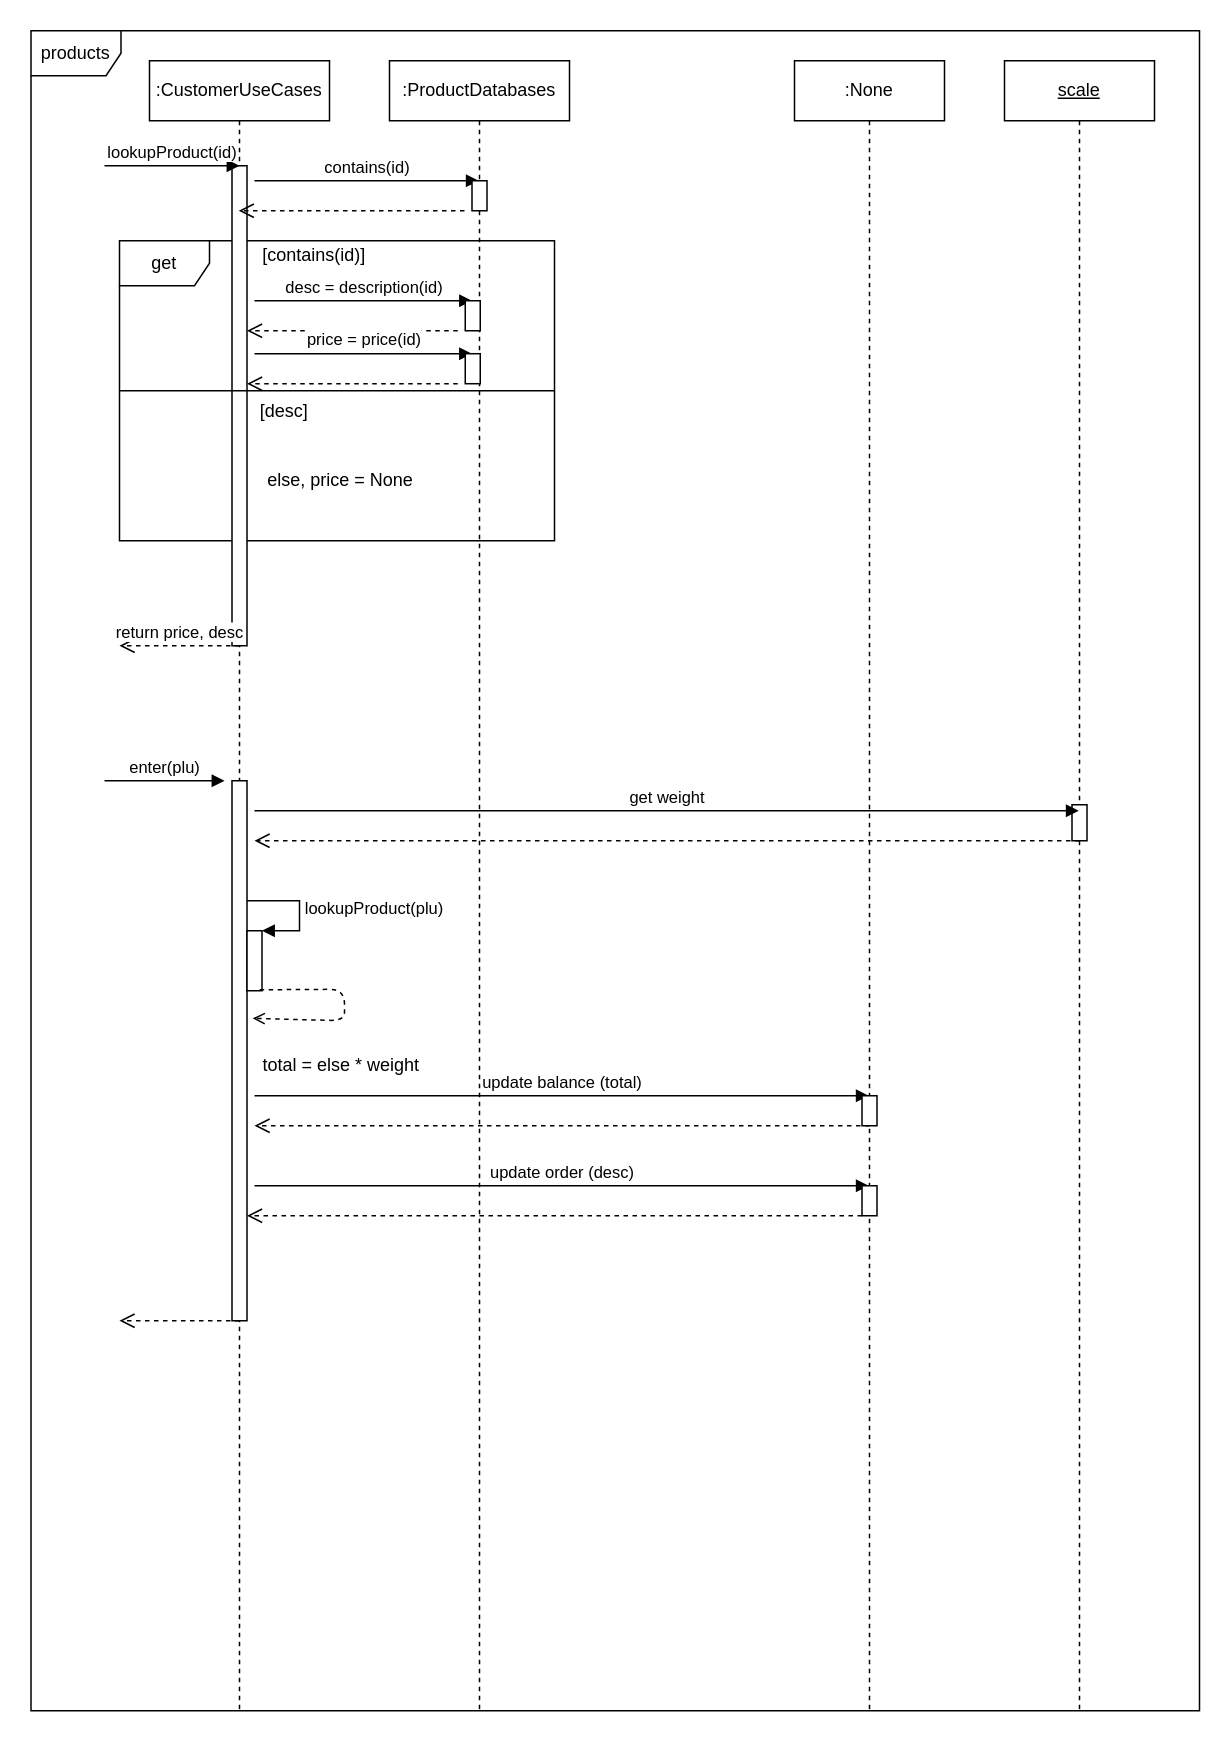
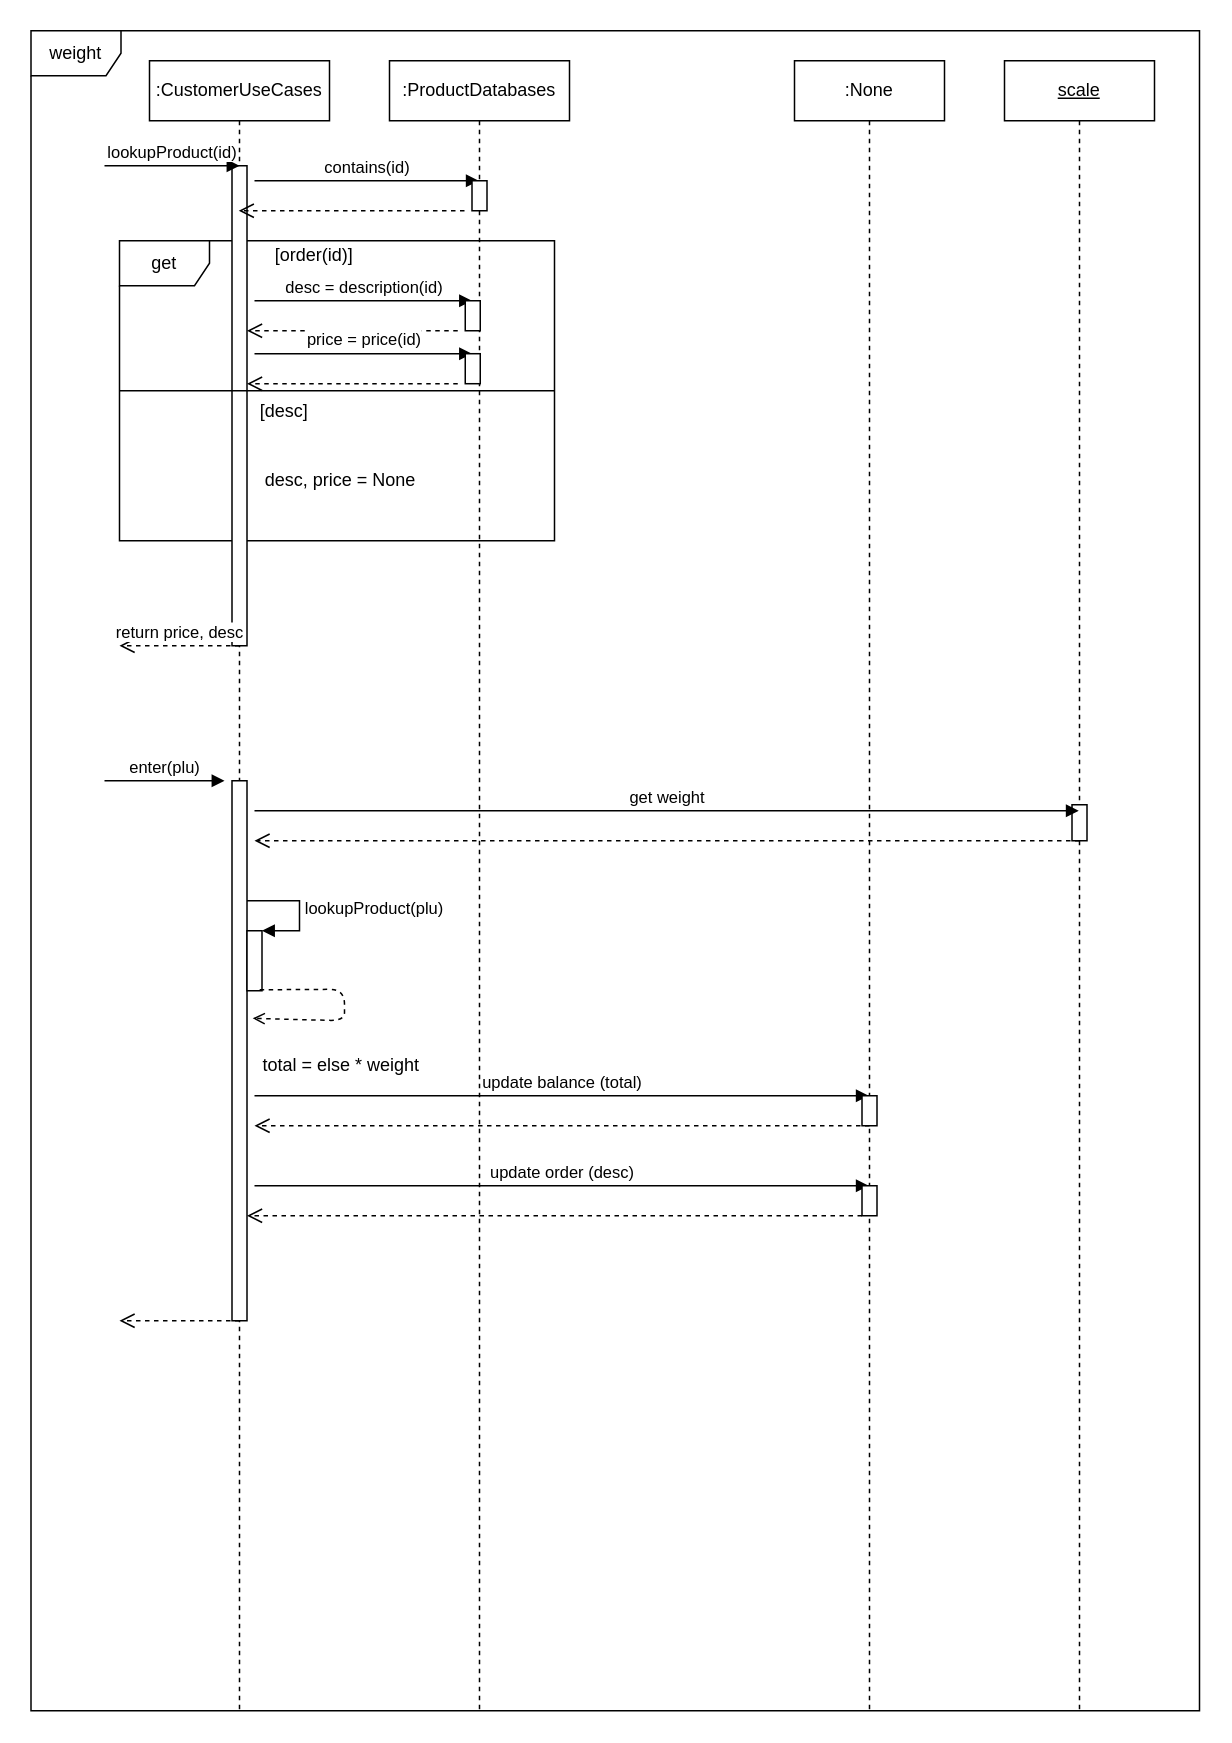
node "products": label "products" -> "weight"
node "[contains(id)]": label "[contains(id)]" -> "[order(id)]"
node "else, price = None": label "else, price = None" -> "desc, price = None"
